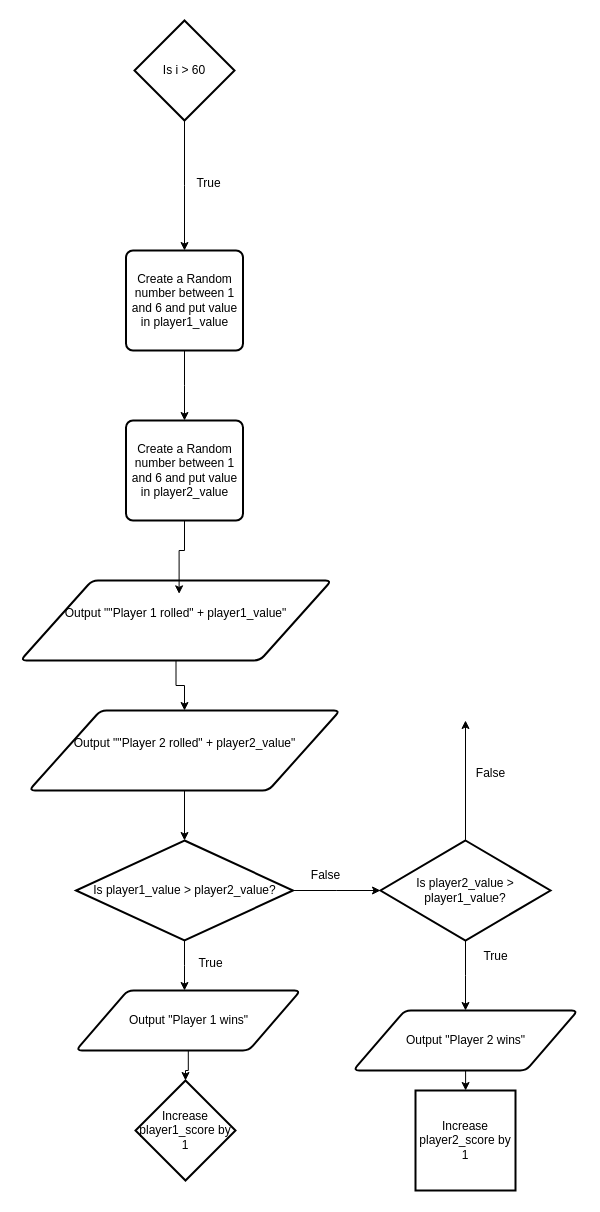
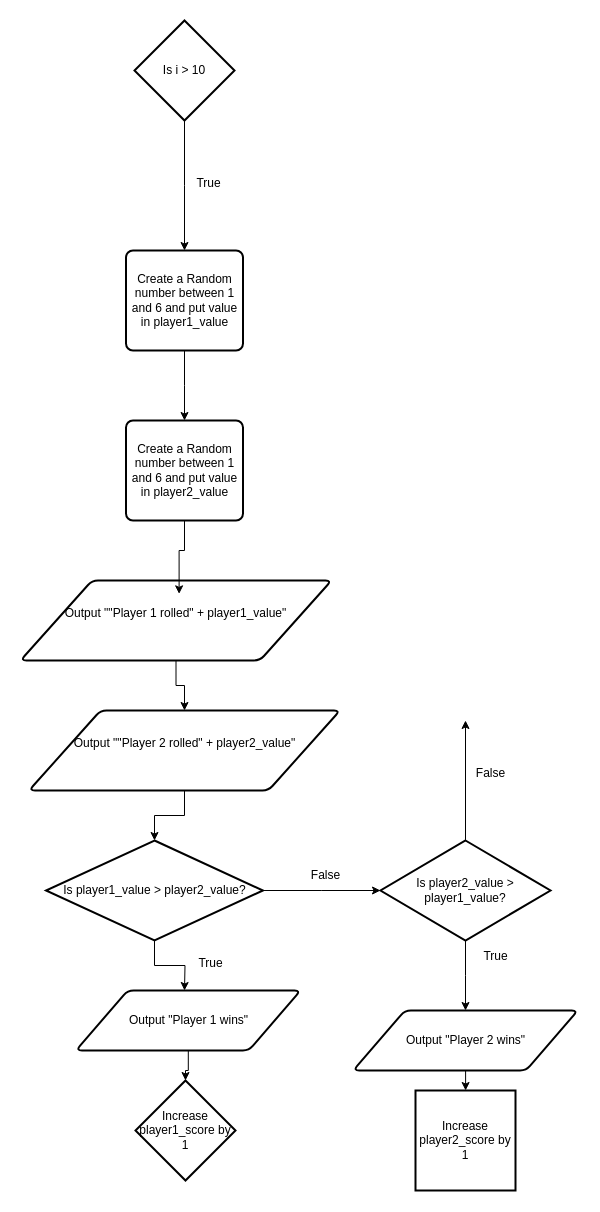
node "Is i > 60": label "Is i > 60" -> "Is i > 10"
node "Is player1_value > player2_value?": moved (185, 891) -> (155, 891)
